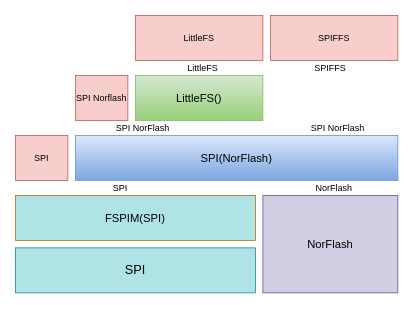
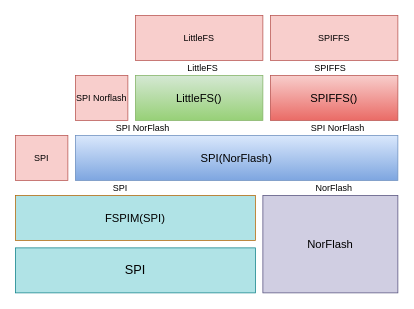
node "SPIFFS()": added
